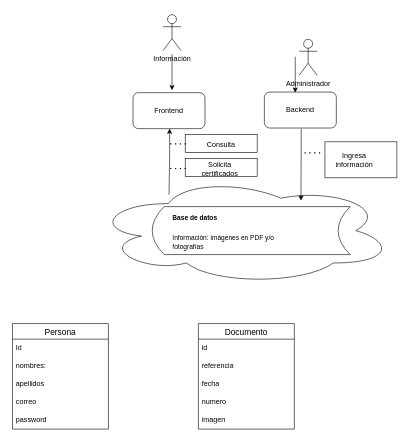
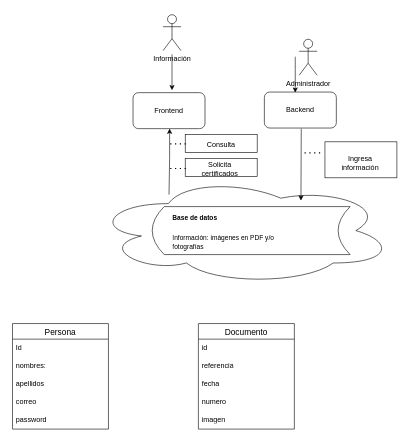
node "Ingresa información": moved (354, 160) -> (360, 163)
